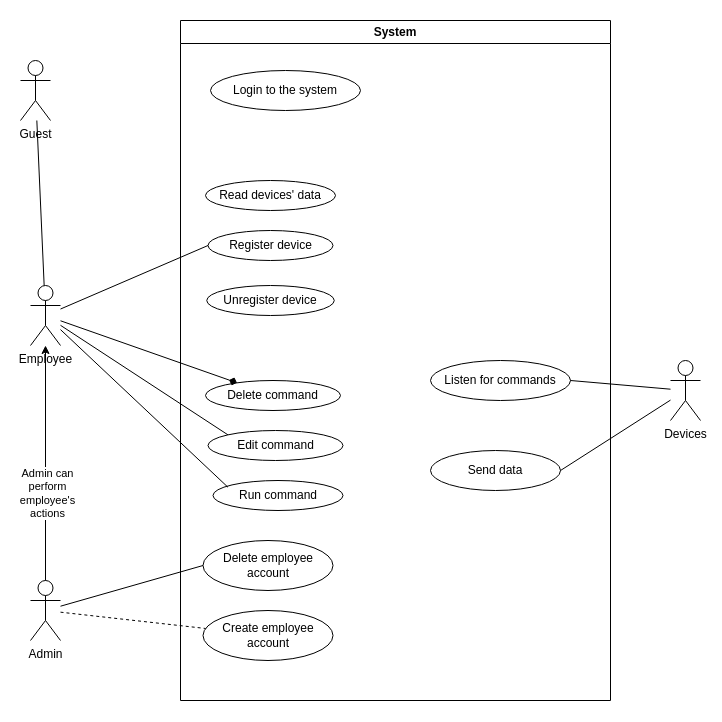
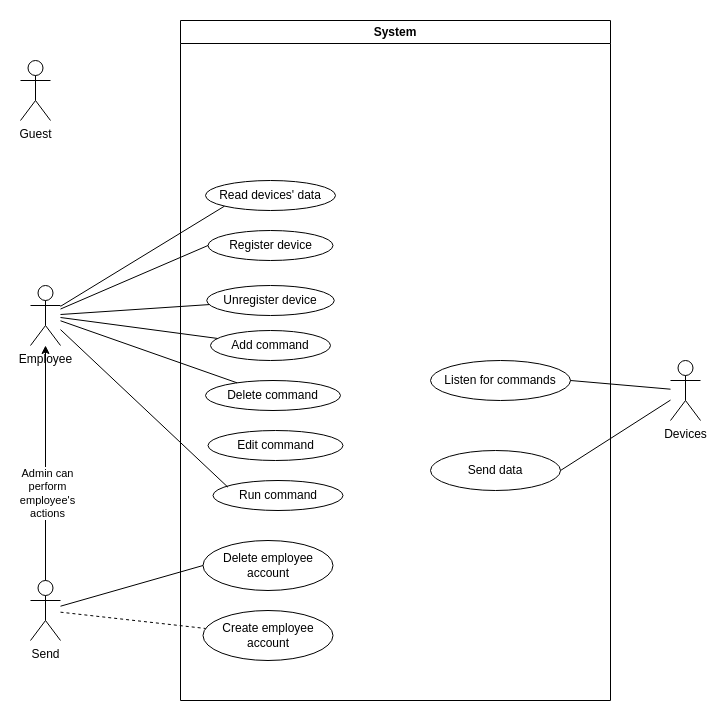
node "Login to the system": removed
edge "Guest" -- "Employee": now "Read devices' data" -- "Employee"
edge "Unregister device" -- "Employee": added
edge "Employee" -- "Add command": added
node "Add command": added
edge "Employee" -- "Edit command": removed
edge "Employee" -> "Delete command": arrowhead diamond -> none
node "Admin": label "Admin" -> "Send"
